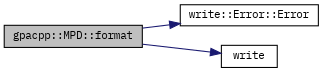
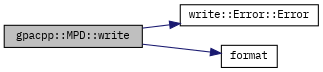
node "gpacpp::MPD::format": label "gpacpp::MPD::format" -> "gpacpp::MPD::write"
node "write": label "write" -> "format"
